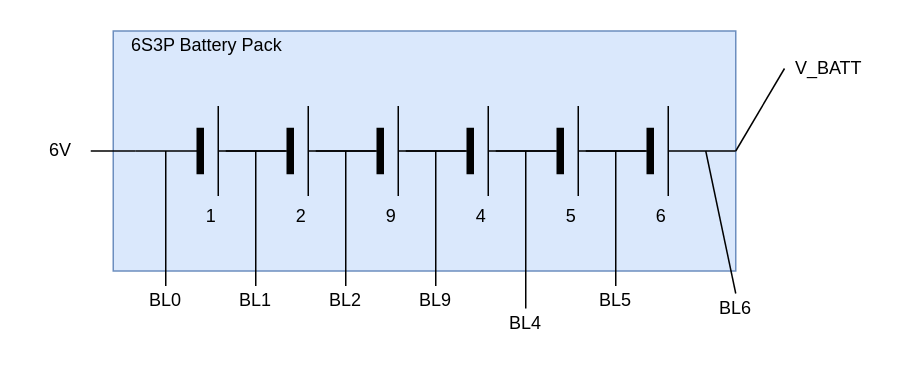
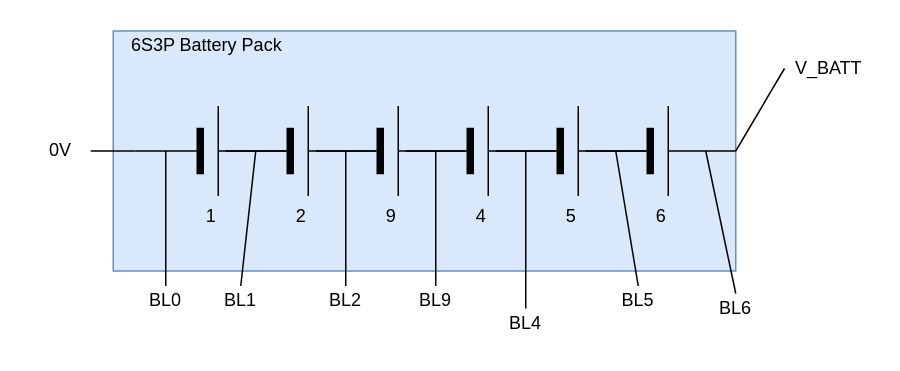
node "6V": label "6V" -> "0V"
node "BL1": moved (256, 301) -> (241, 301)
node "BL5": moved (616, 301) -> (638, 301)
